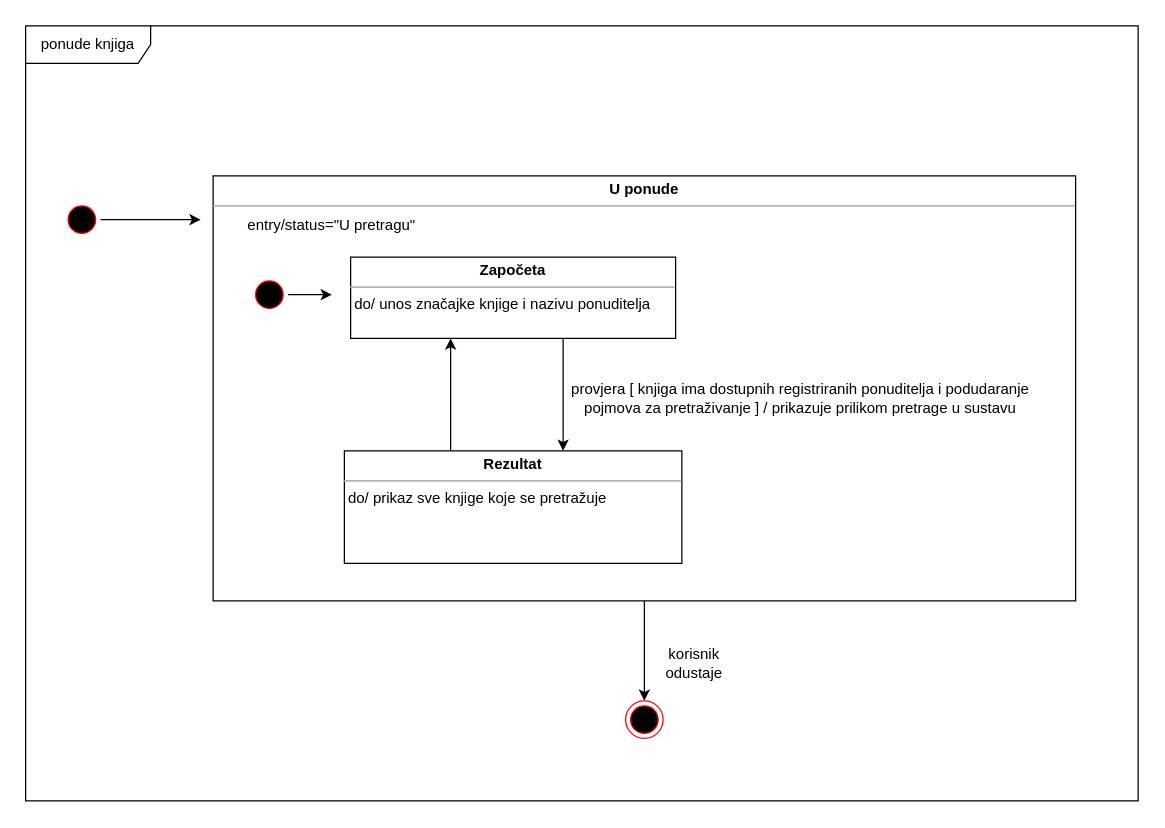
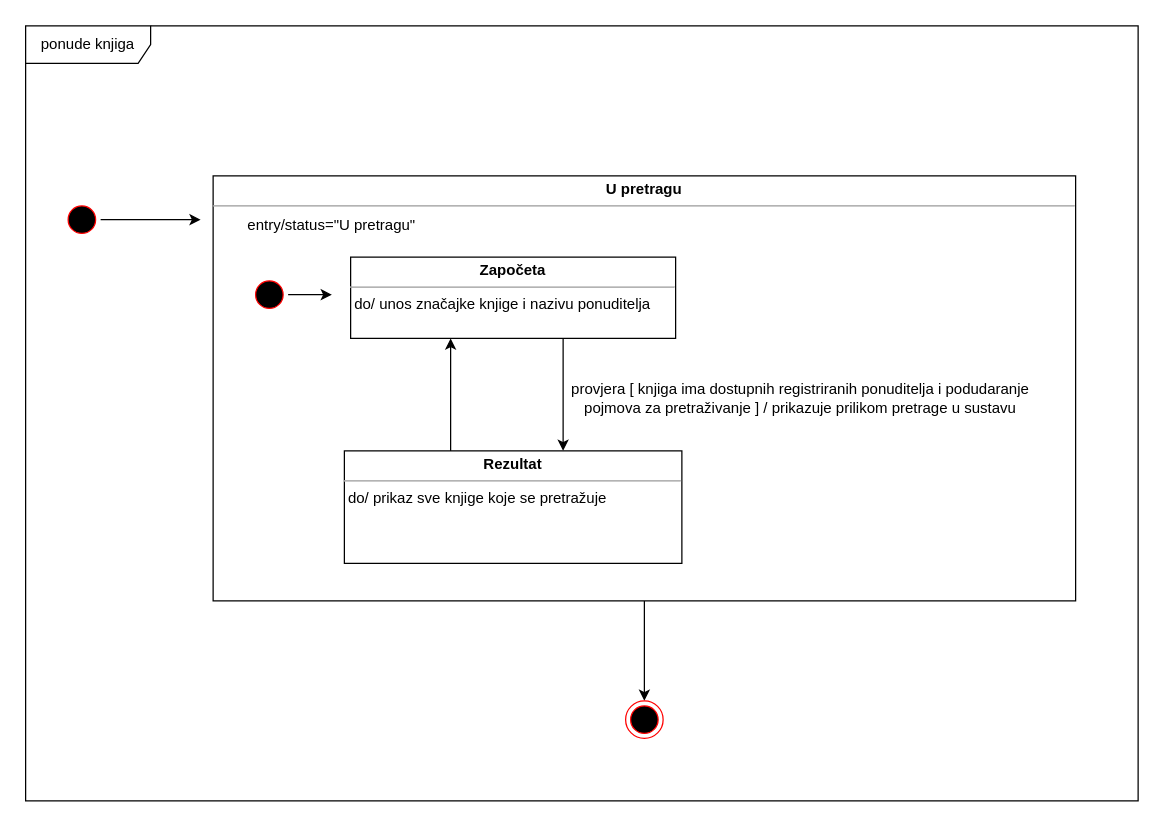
node "U ponude": label "U ponude" -> "U pretragu"
node "korisnik odustaje": removed
